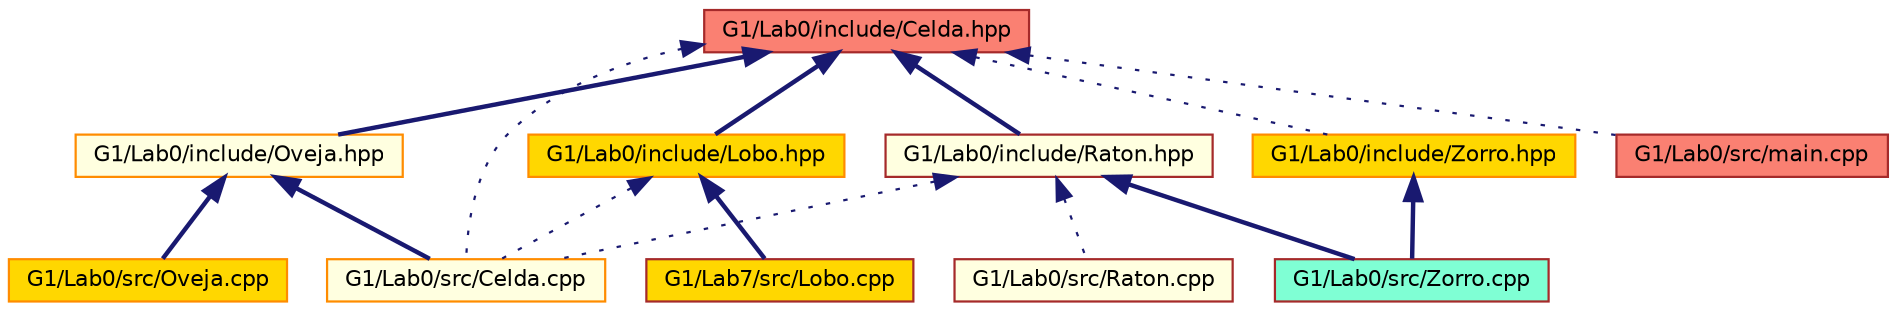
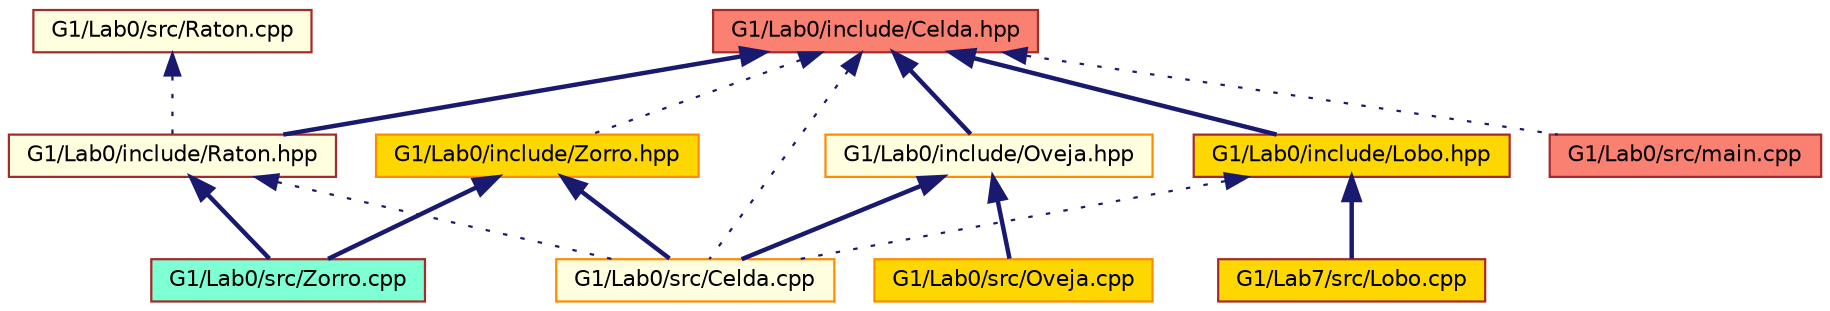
node "G1/Lab0/include/Lobo.hpp": color darkorange -> brown
edge "G1/Lab0/src/Celda.cpp" -> "G1/Lab0/include/Zorro.hpp": added
edge "G1/Lab0/src/Raton.cpp" -> "G1/Lab0/include/Raton.hpp": reversed
